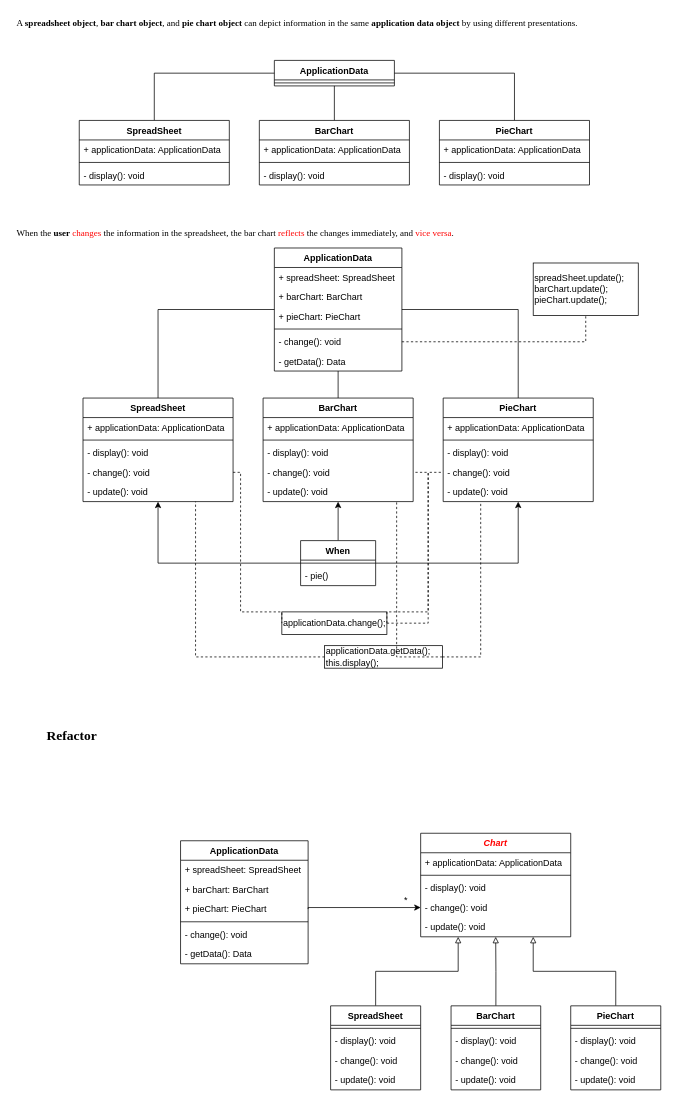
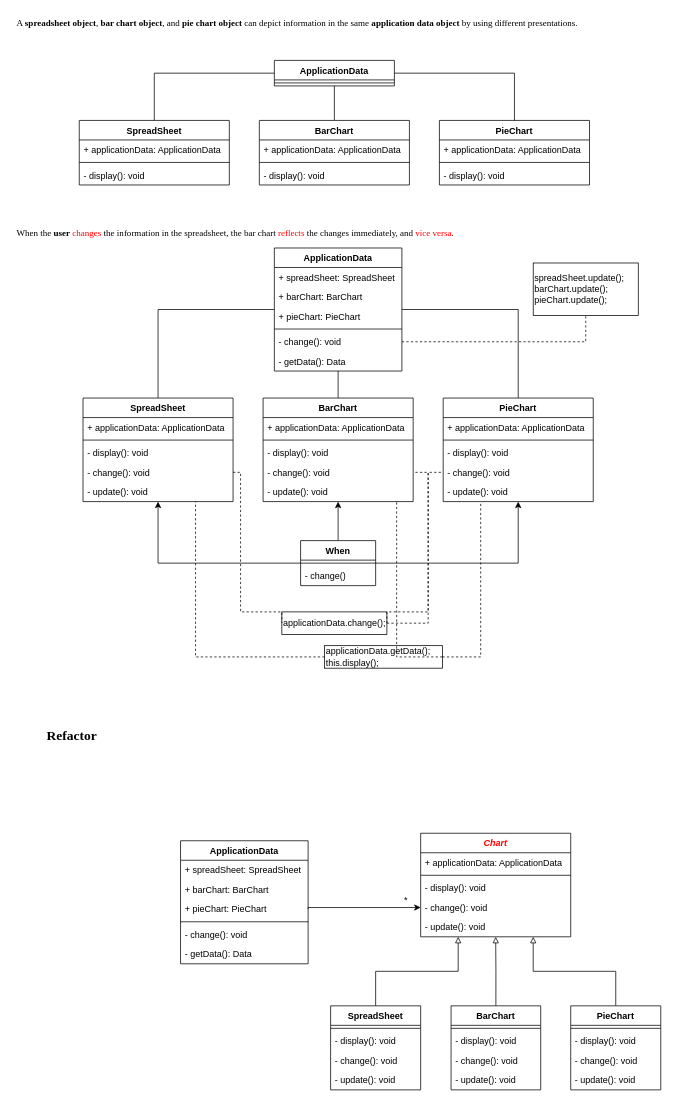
node "- pie()": label "- pie()" -> "- change()"
